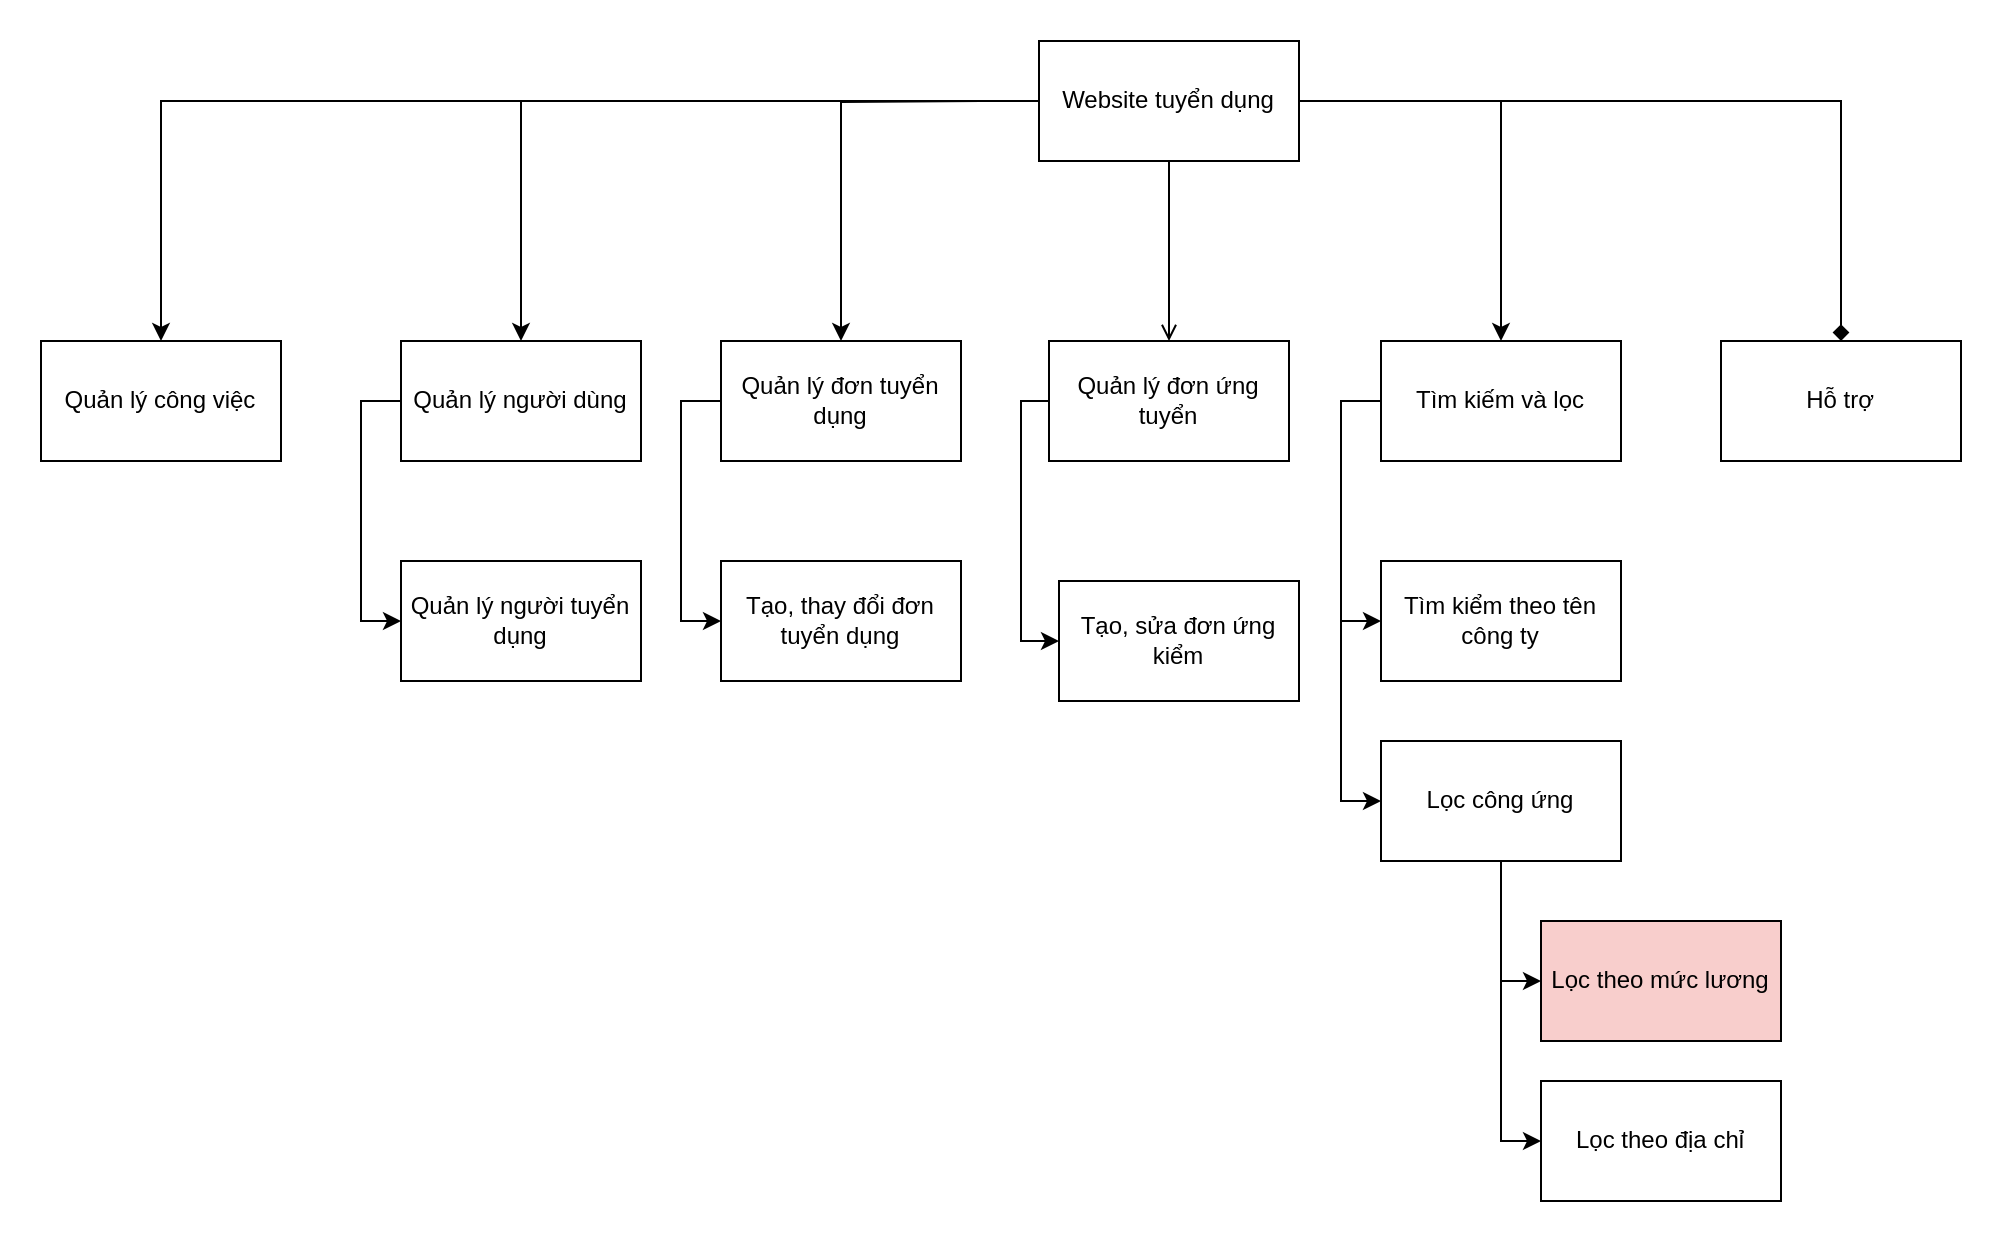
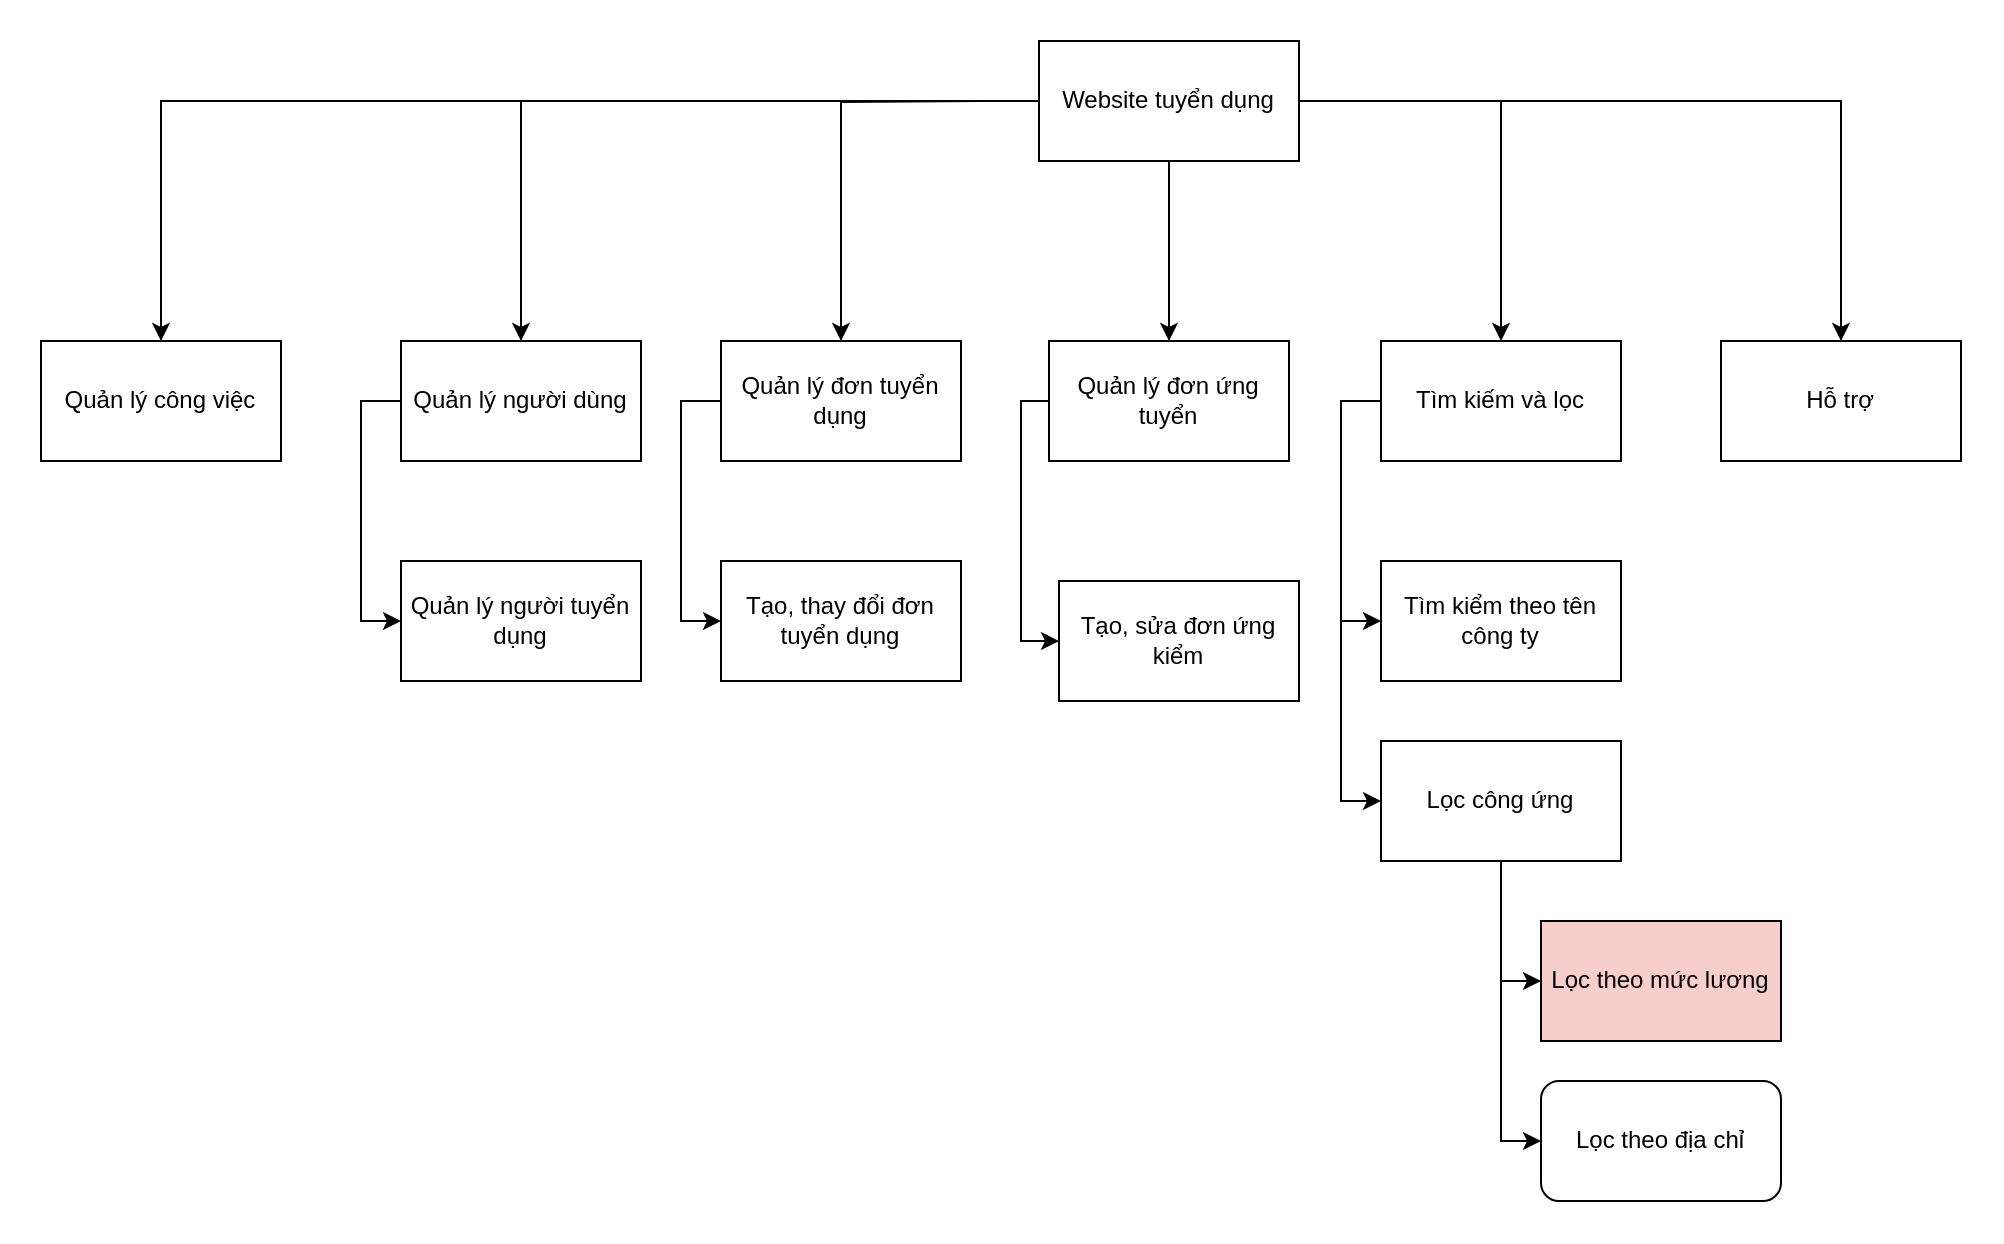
edge "Website tuyển dụng" -> "Hỗ trợ": arrowhead diamond -> classic
edge "Website tuyển dụng" -> "Quản lý đơn ứng tuyển": arrowhead open -> classic
node "Lọc theo địa chỉ": shape rectangle -> rounded rectangle
